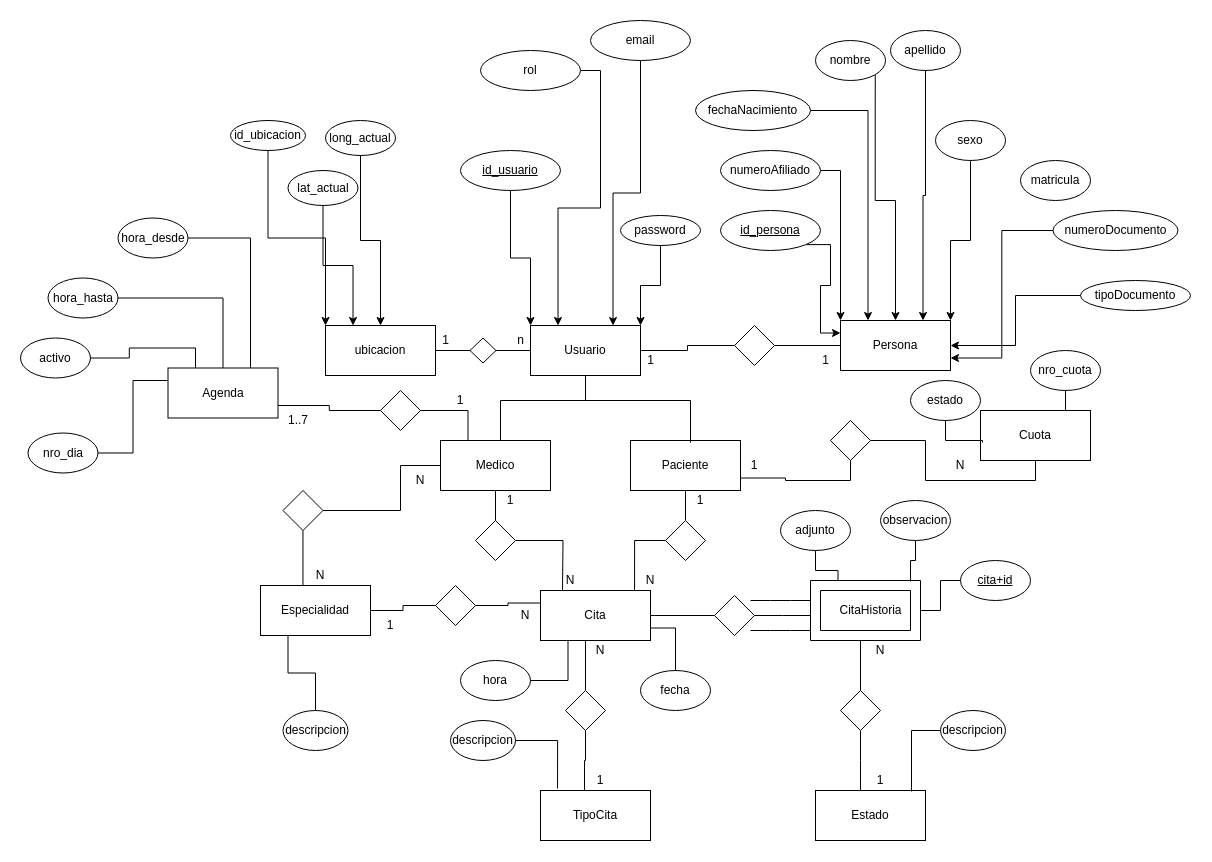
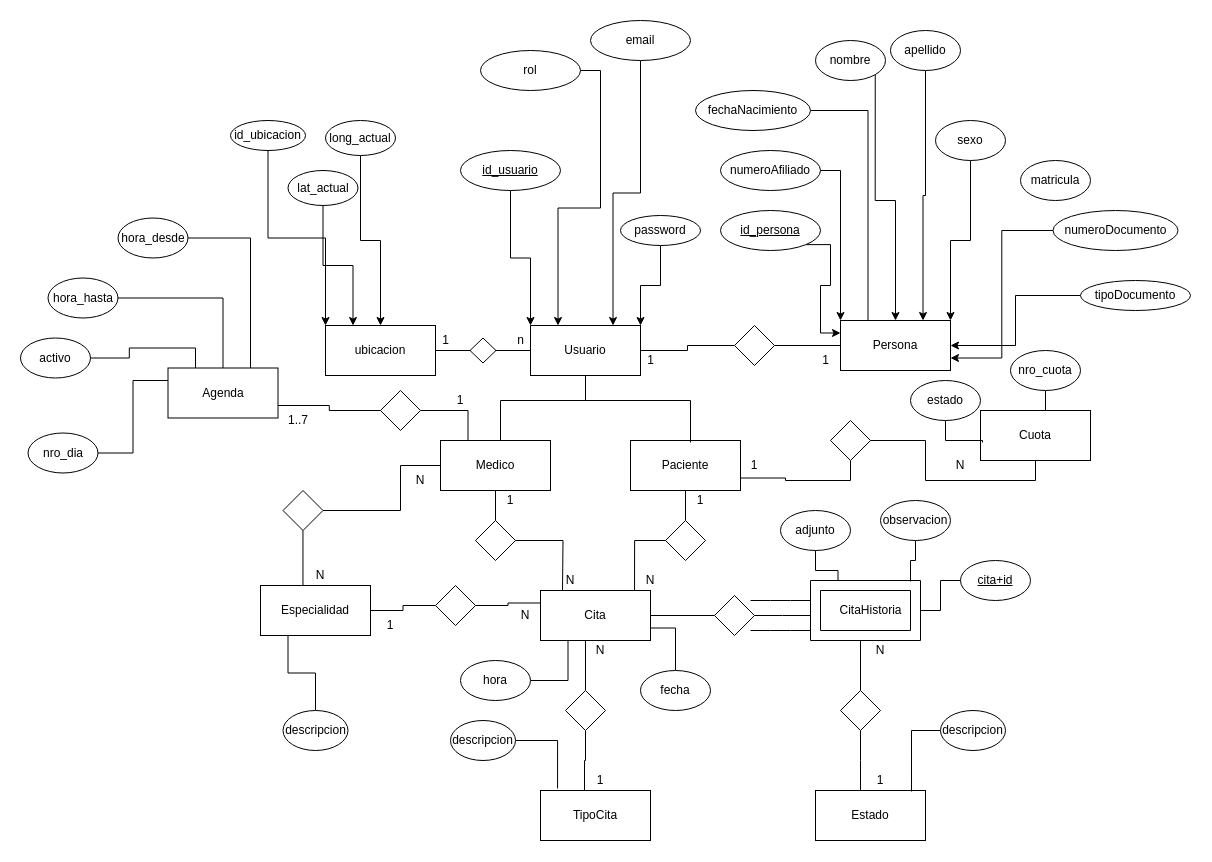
edge "fechaNacimiento" -> "Persona": arrowhead classic -> none
node "nro_cuota": moved (1066, 371) -> (1046, 371)
